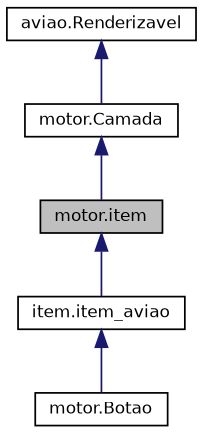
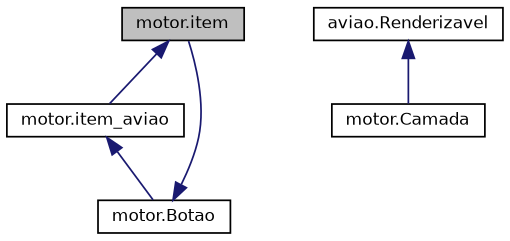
edge "motor.item" -> "motor.Camada": now "motor.item" -> "motor.Botao"
node "item.item_aviao": label "item.item_aviao" -> "motor.item_aviao"
